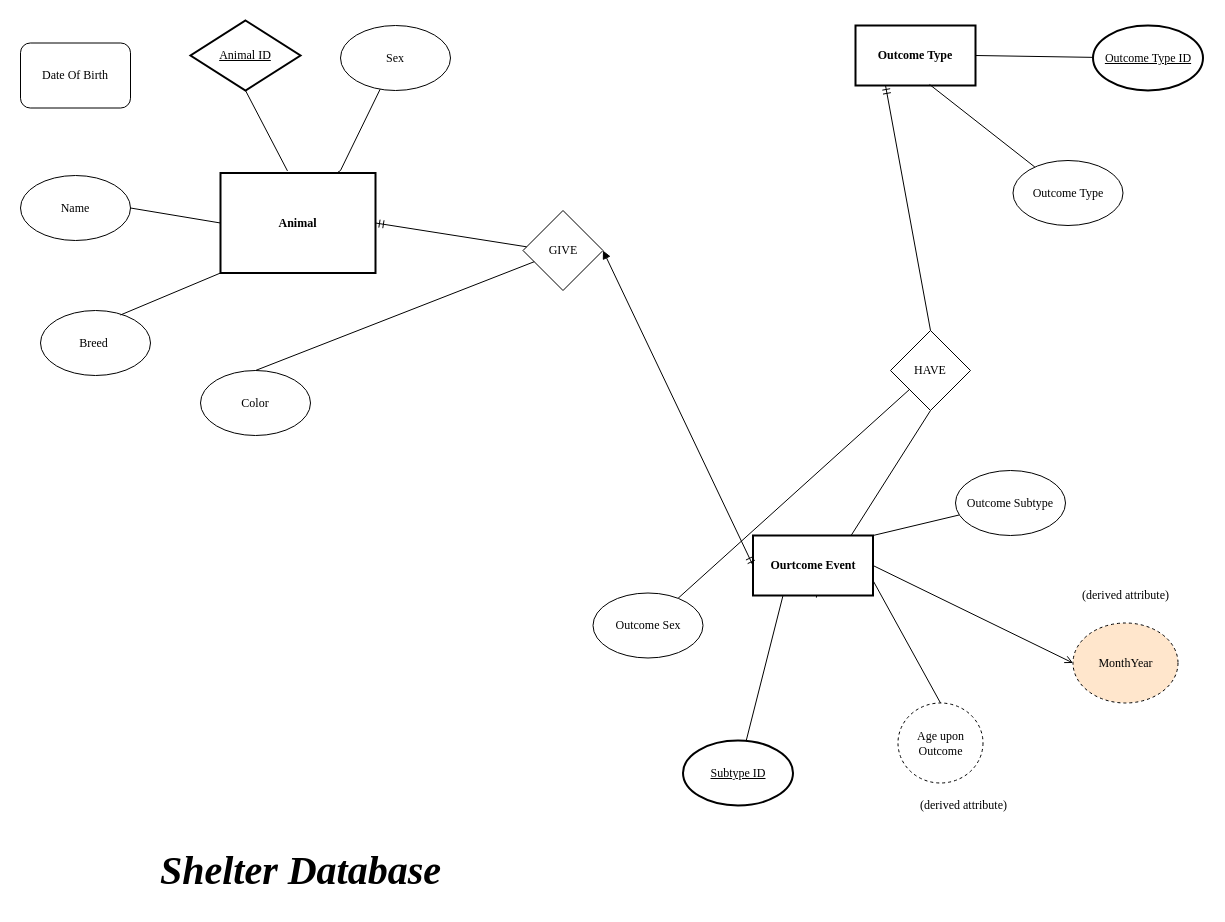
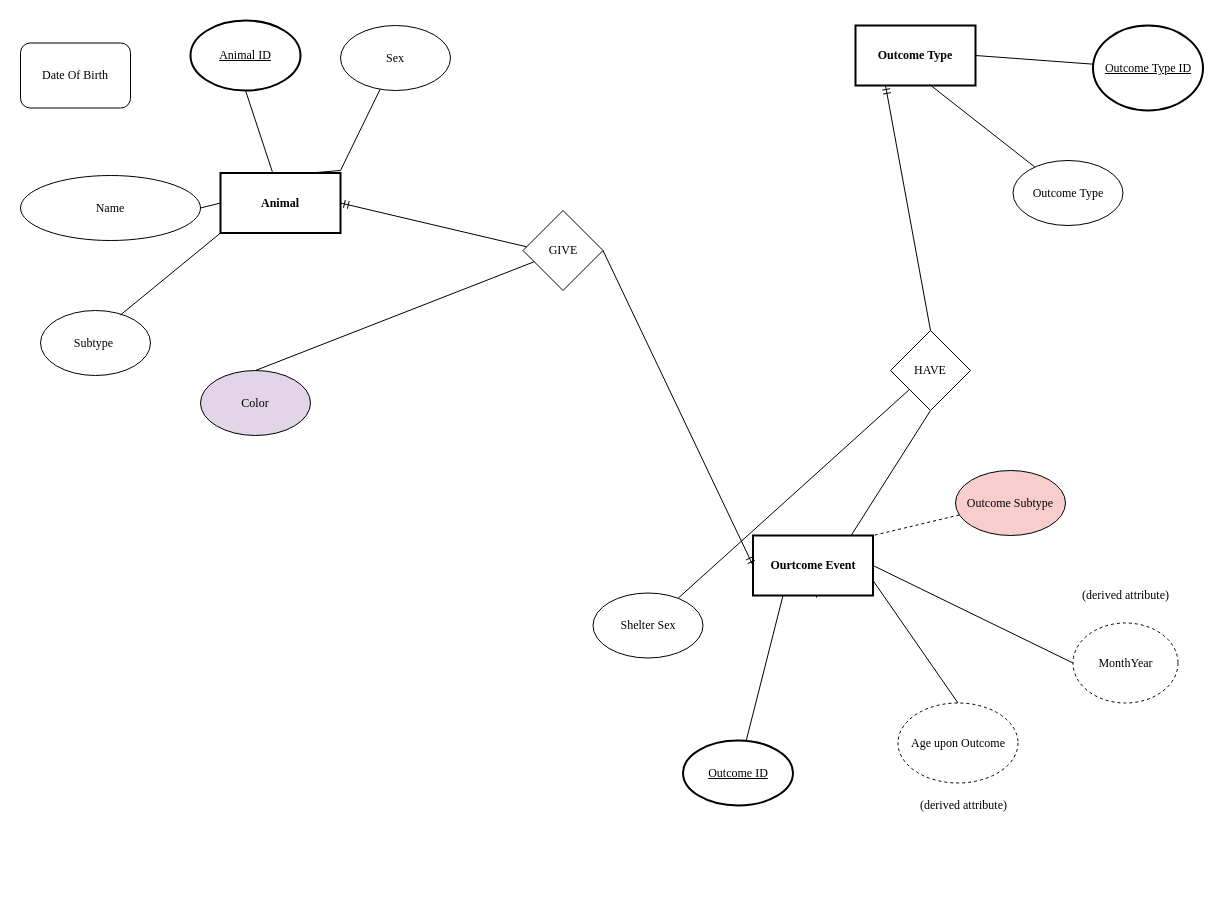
node "Animal ID": shape diamond -> ellipse
node "Outcome Type ID": size 110x65 -> 110x85
node "Name": size 110x65 -> 180x65
node "Animal": size 155x100 -> 120x60
edge "GIVE" -- "Ourtcome Event": arrowhead block -> none
node "Breed": label "Breed" -> "Subtype"
node "Color": fillcolor #ffffff -> #e1d5e7
node "Outcome Subtype": fillcolor #ffffff -> #f8cecc
edge "Outcome Subtype" -- "Ourtcome Event": style solid -> dashed
node "Outcome Sex": label "Outcome Sex" -> "Shelter Sex"
edge "Ourtcome Event" -> "MonthYear": arrowhead open -> none
node "MonthYear": fillcolor #ffe6cc -> #ffffff
node "Age upon Outcome": size 85x80 -> 120x80
node "Subtype ID": label "Subtype ID" -> "Outcome ID"
node "Shelter Database": removed
